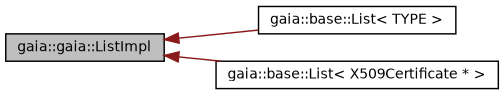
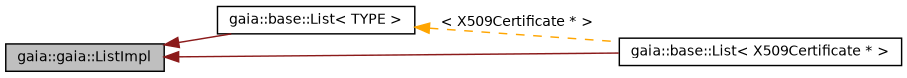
edge "gaia::base::List< X509Certificate * >" -> "gaia::base::List< TYPE >": added, label "< X509Certificate * >"
